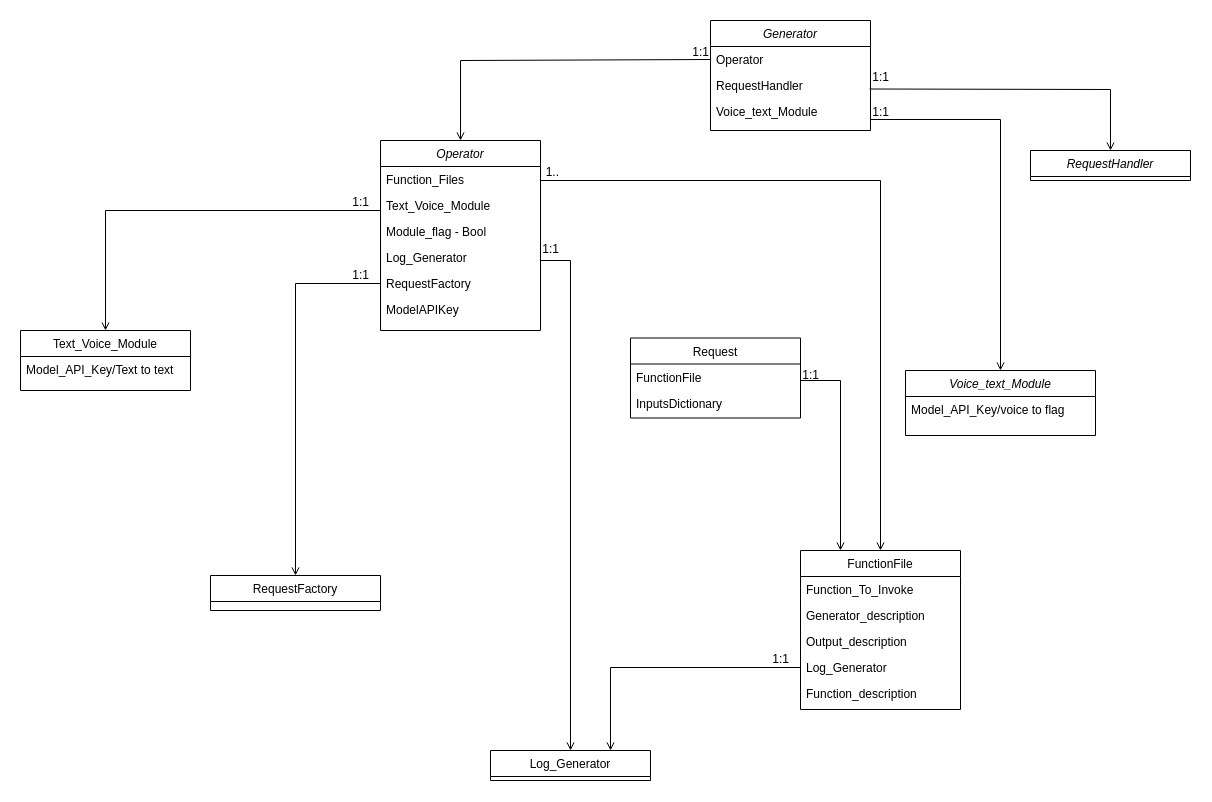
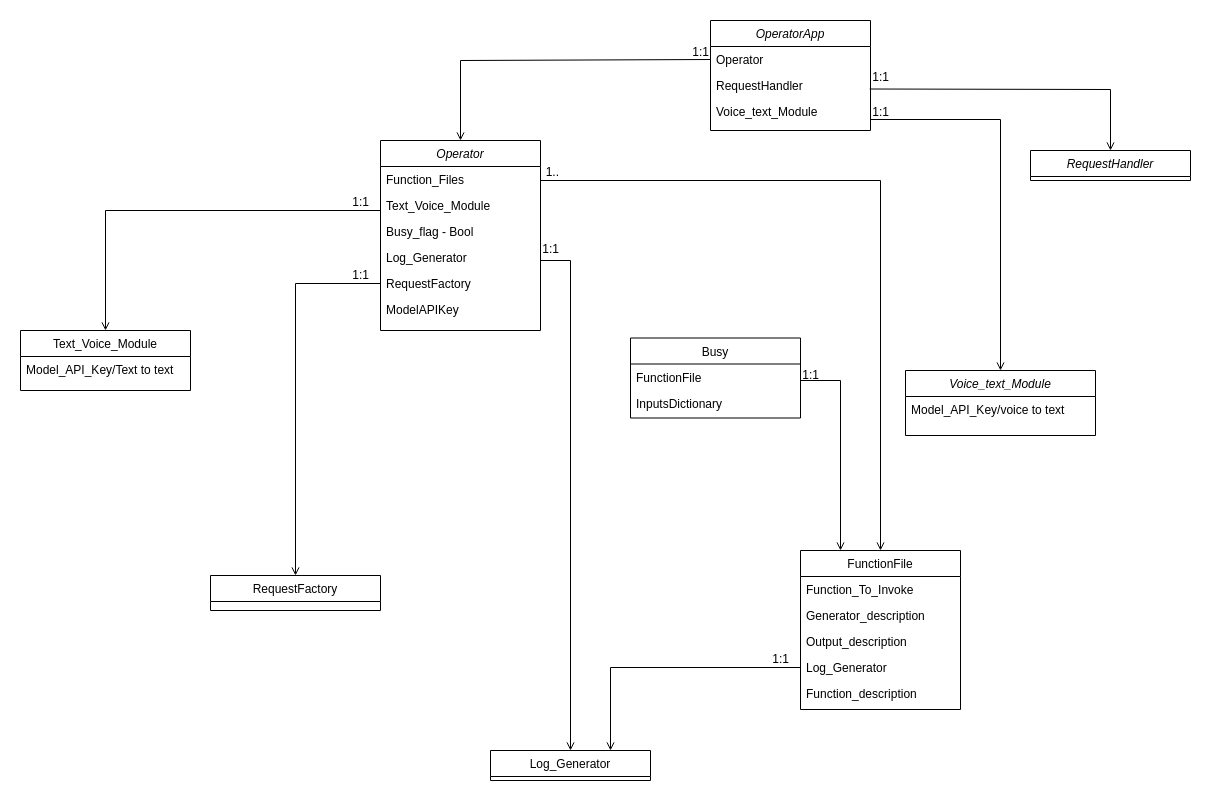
node "Generator": label "Generator" -> "OperatorApp"
node "Module_flag - Bool": label "Module_flag - Bool" -> "Busy_flag - Bool"
node "Request": label "Request" -> "Busy"
node "Model_API_Key/voice to flag": label "Model_API_Key/voice to flag" -> "Model_API_Key/voice to text"
